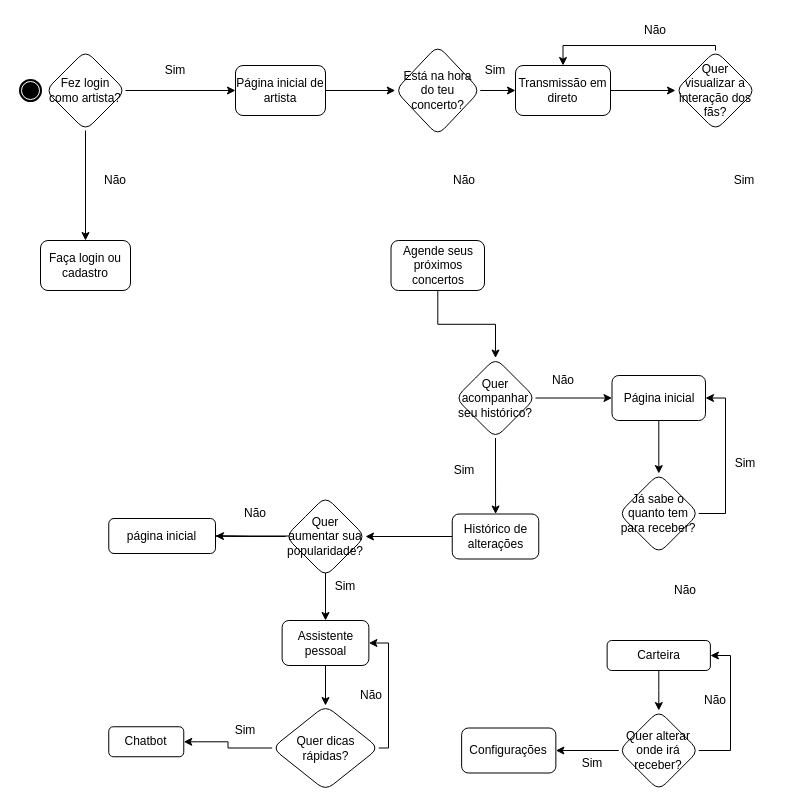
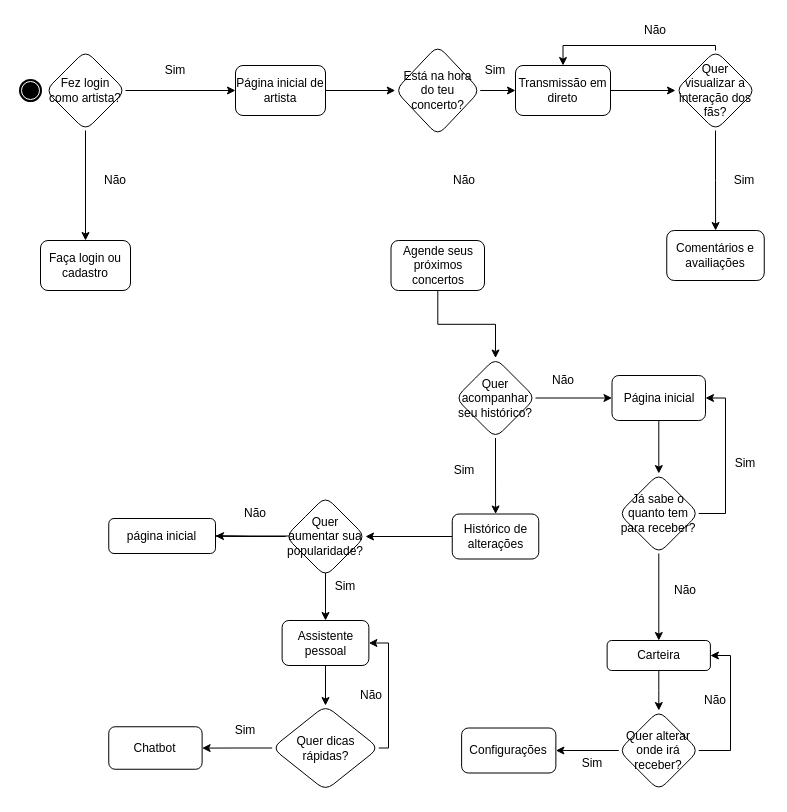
edge "Quer visualizar a interação dos fãs?" -> "Comentários e availiações": added
node "Comentários e availiações": added
edge "Já sabe o quanto tem para receber?" -> "Carteira": added
node "Chatbot": size 75x30 -> 93x43
